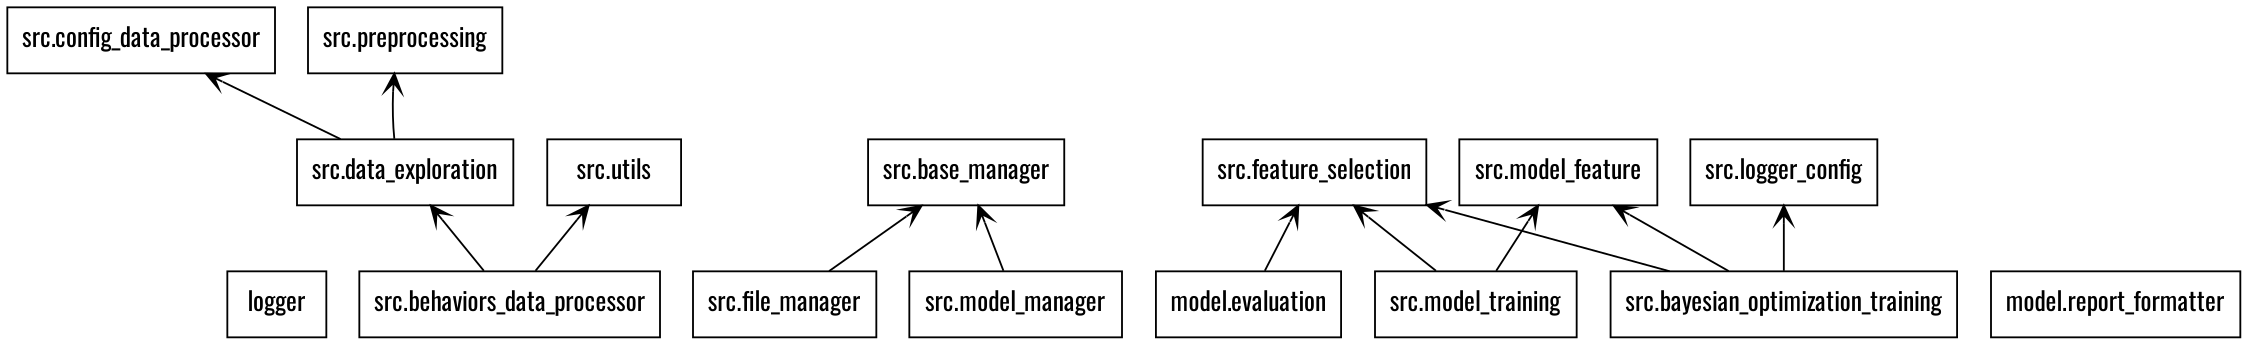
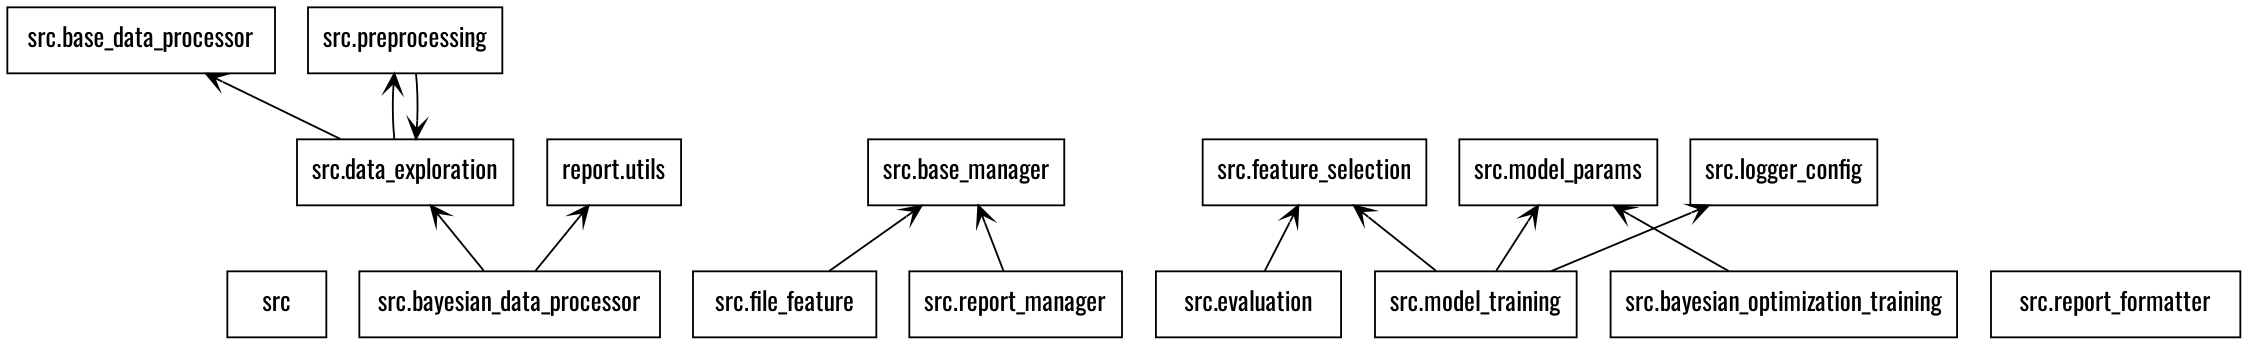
node "src.config_data_processor": label "src.config_data_processor" -> "src.base_data_processor"
edge "src.preprocessing" -> "src.data_exploration": added
node "src.utils": label "src.utils" -> "report.utils"
node "src.model_feature": label "src.model_feature" -> "src.model_params"
edge "src.bayesian_optimization_training" -> "src.feature_selection": removed
edge "src.bayesian_optimization_training" -> "src.logger_config": now "src.model_training" -> "src.logger_config"
node "logger": label "logger" -> "src"
node "src.behaviors_data_processor": label "src.behaviors_data_processor" -> "src.bayesian_data_processor"
node "src.file_manager": label "src.file_manager" -> "src.file_feature"
node "src.model_manager": label "src.model_manager" -> "src.report_manager"
node "model.evaluation": label "model.evaluation" -> "src.evaluation"
node "model.report_formatter": label "model.report_formatter" -> "src.report_formatter"
